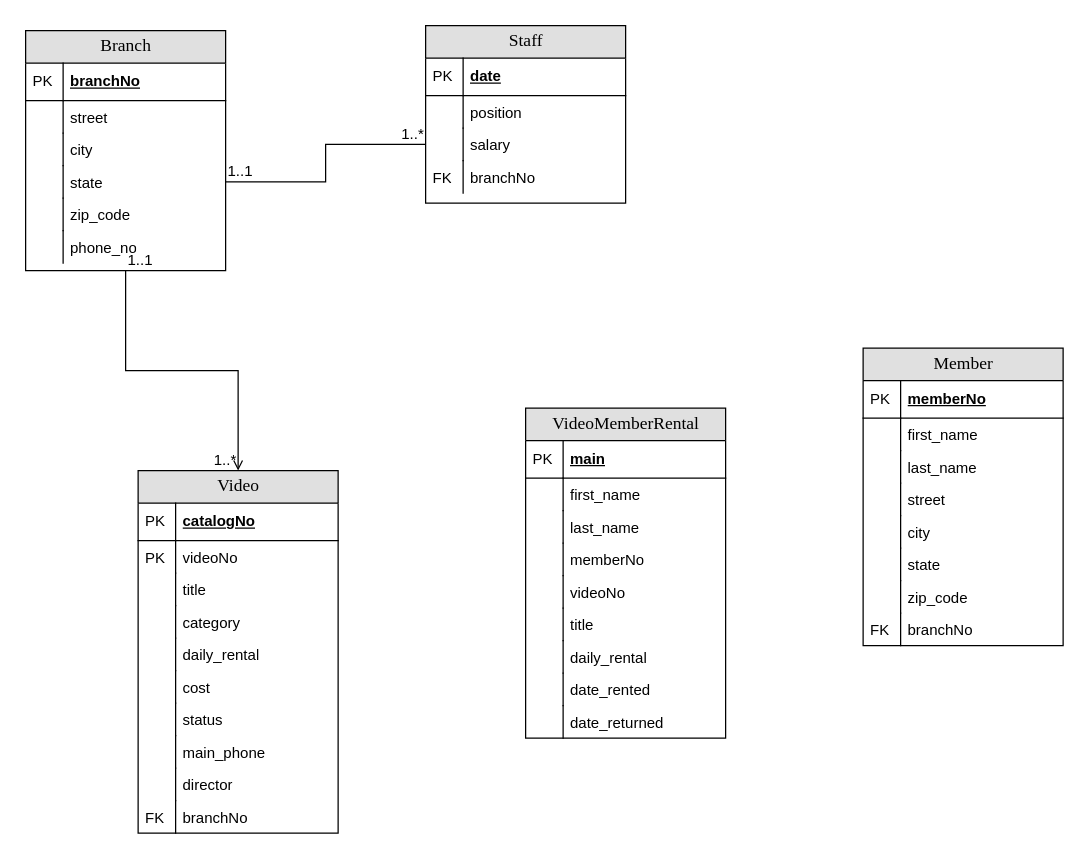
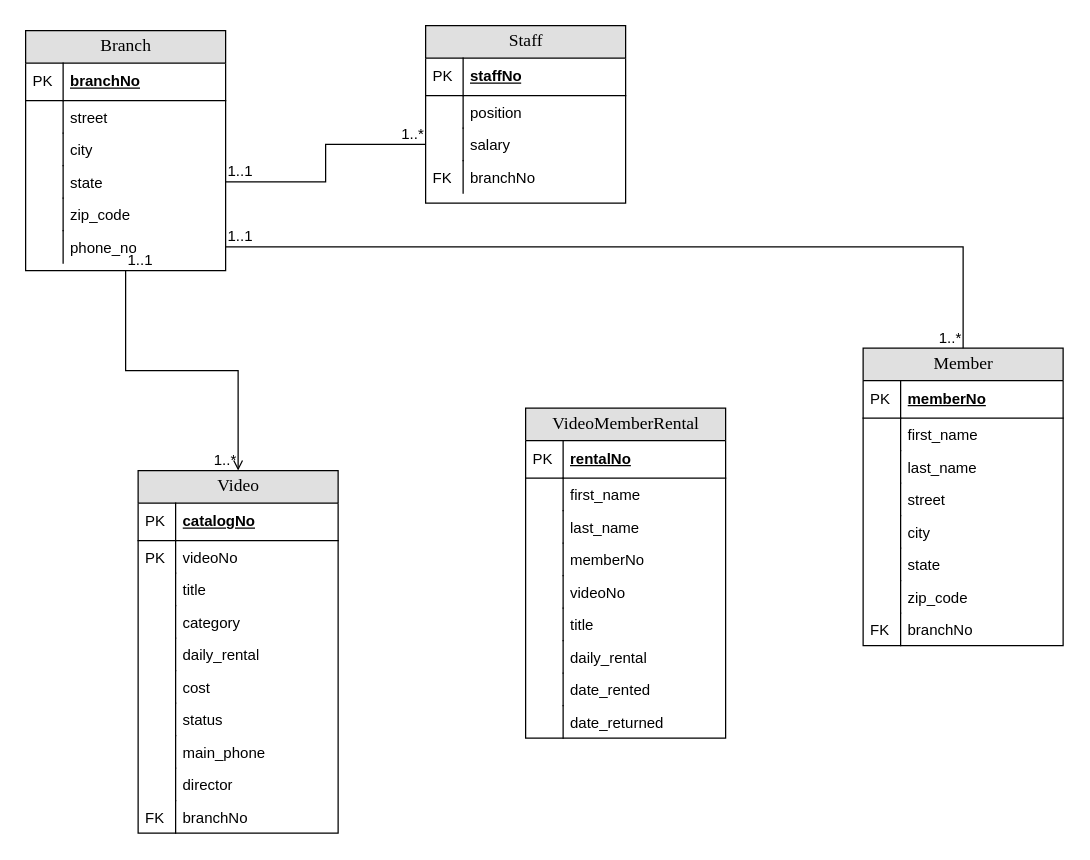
node "date": label "date" -> "staffNo"
edge "phone_no" -- "Member": added, labels "1..1", "1..*"
node "main": label "main" -> "rentalNo"
